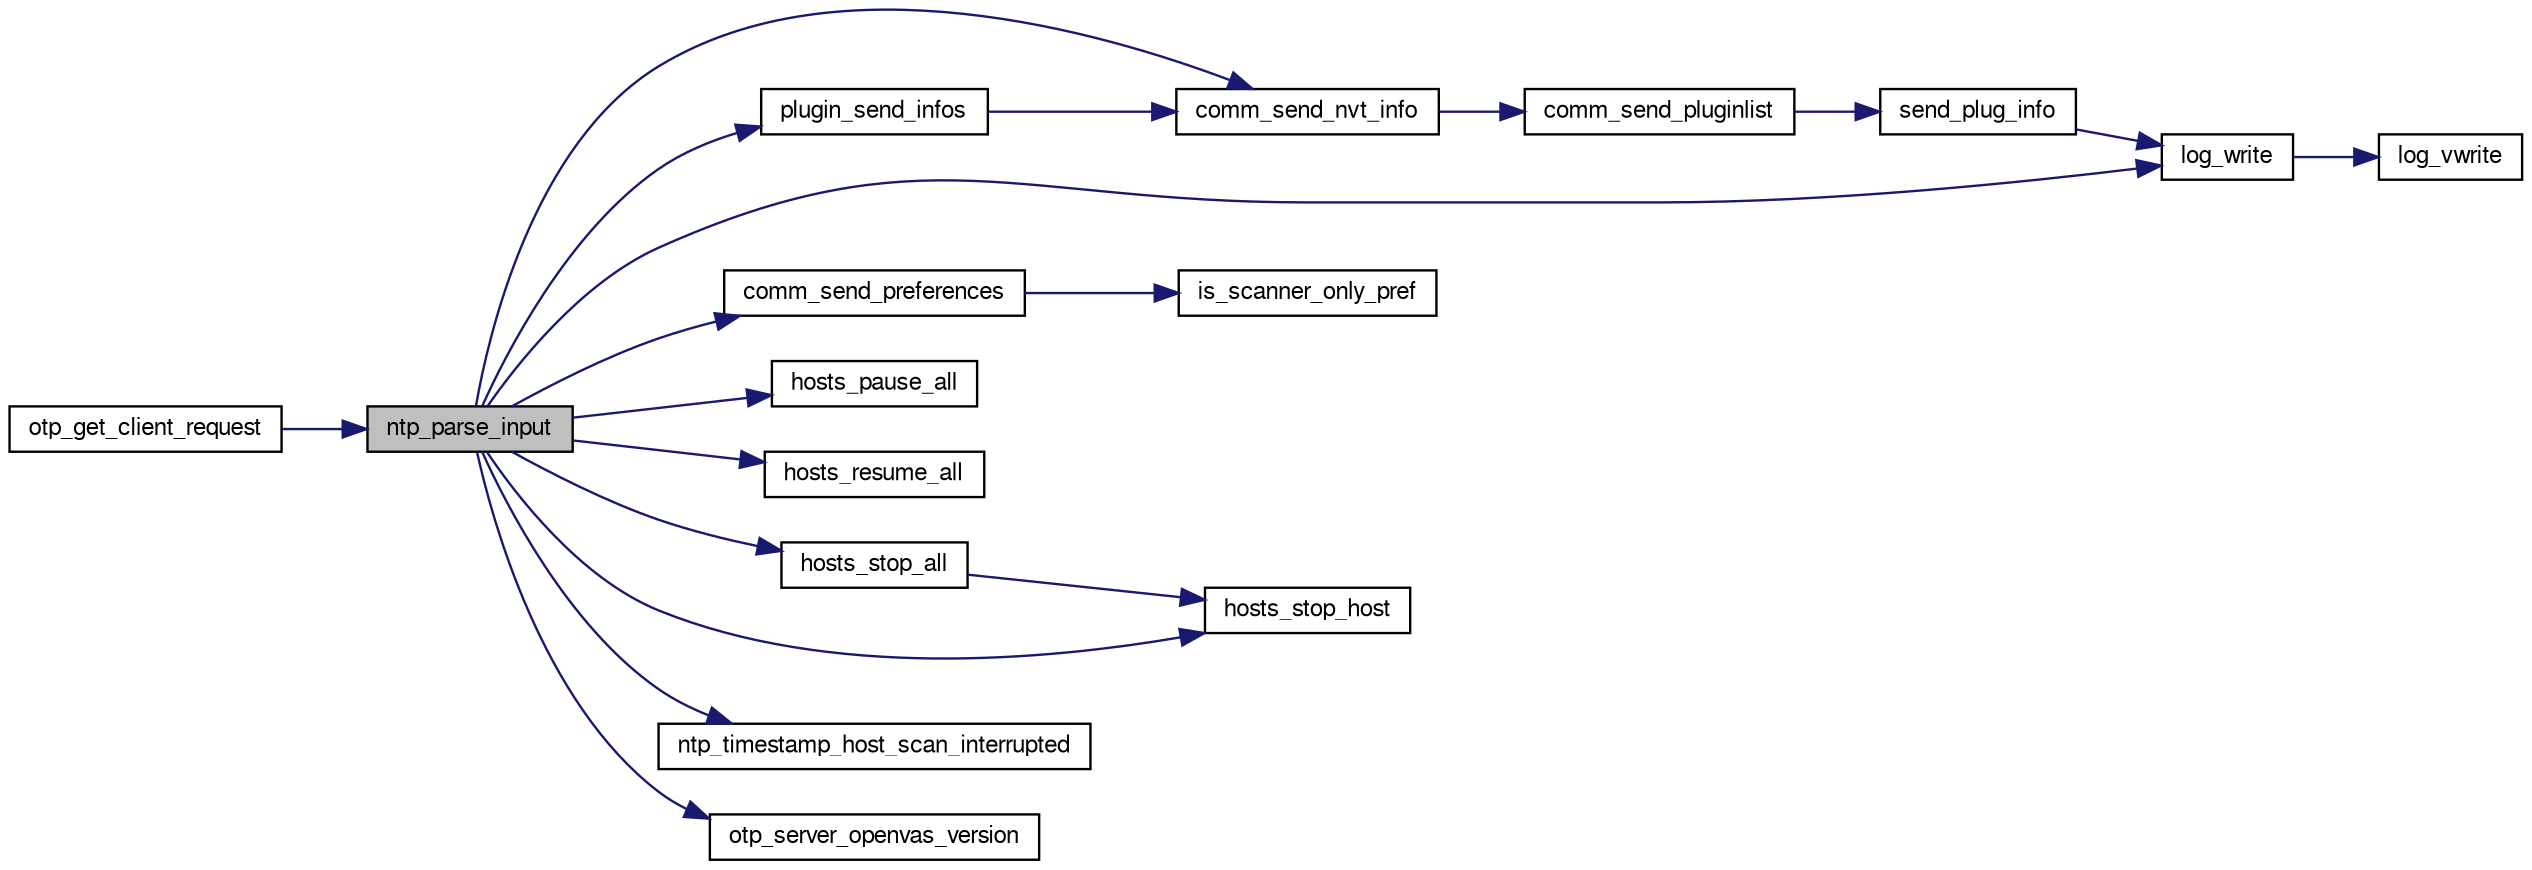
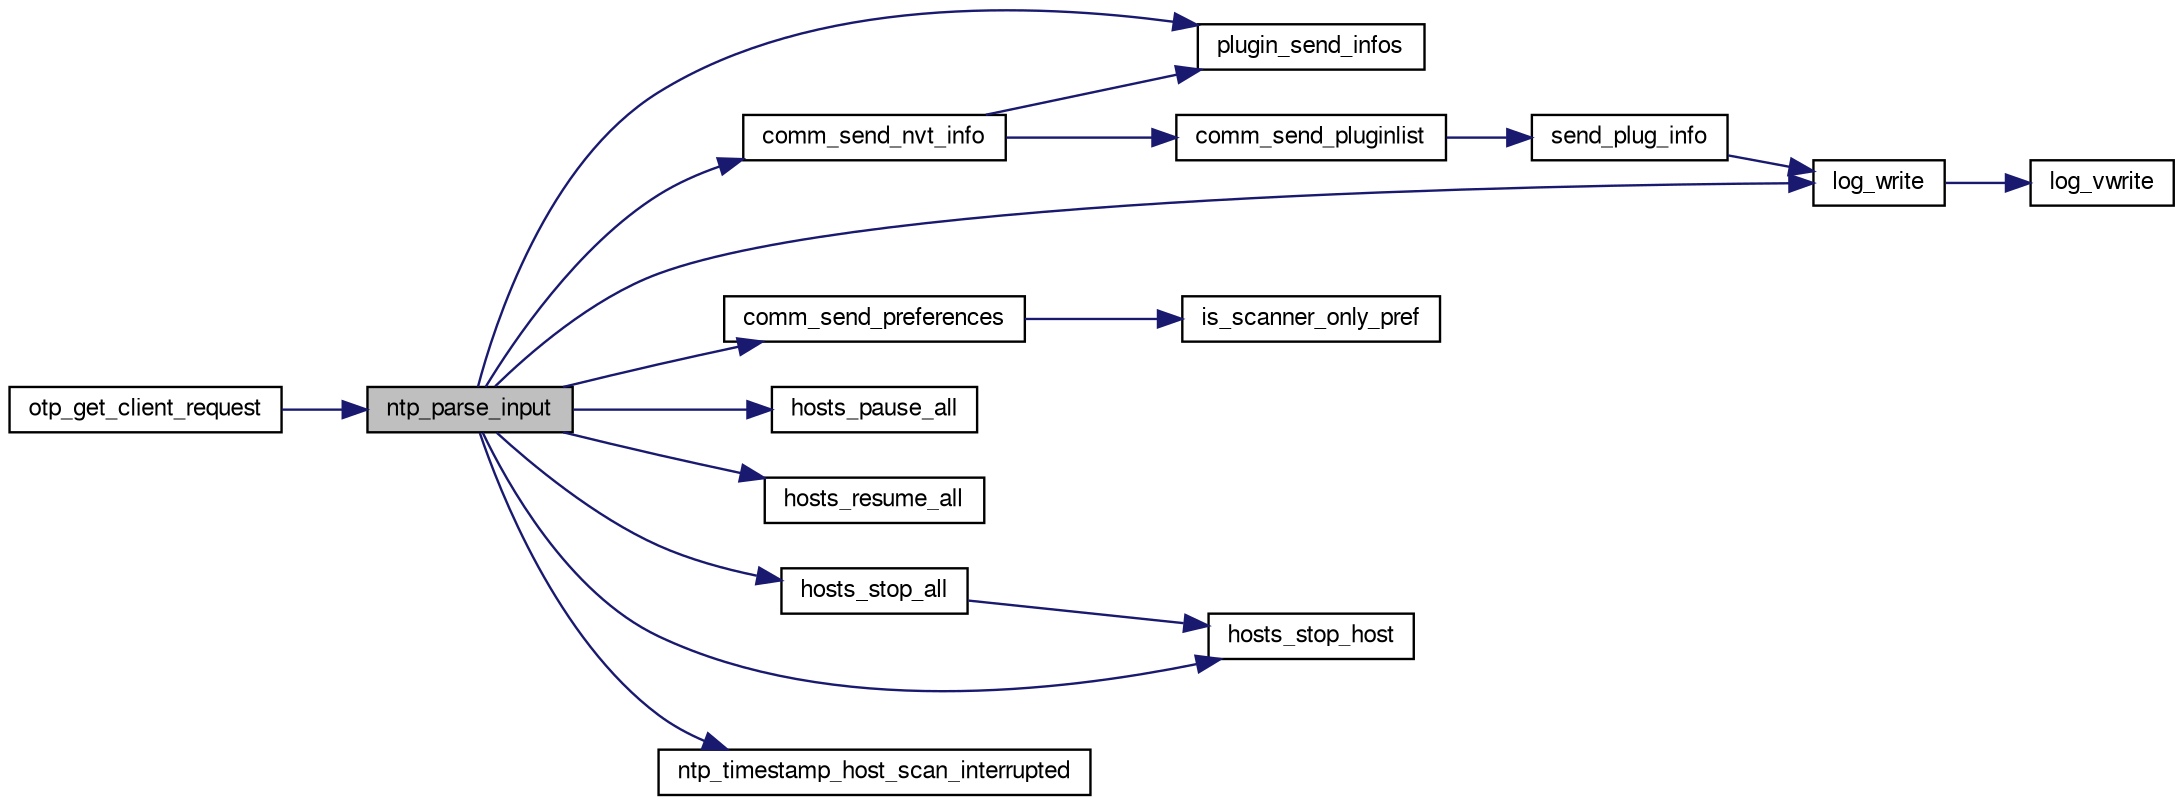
edge "plugin_send_infos" -> "comm_send_nvt_info": reversed
node "otp_server_openvas_version": removed
